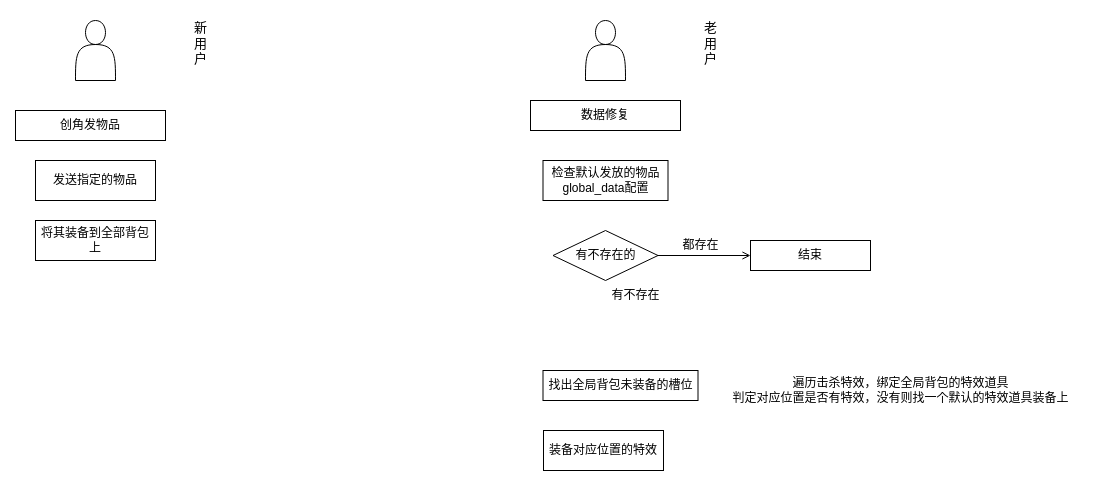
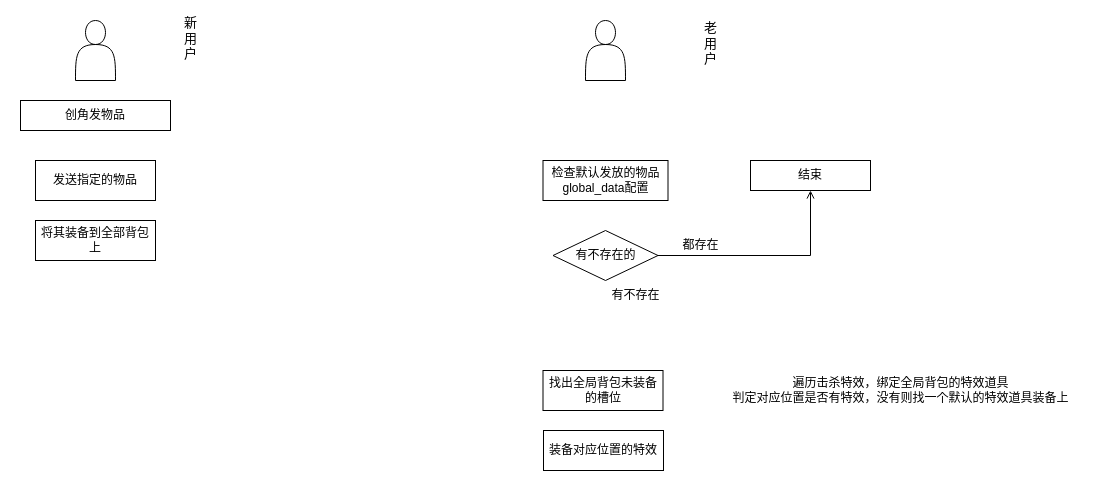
node "新用户": moved (201, 44) -> (191, 39)
node "数据修复": removed
node "创角发物品": moved (91, 126) -> (96, 116)
node "结束": moved (811, 256) -> (811, 176)
node "找出全局背包未装备的槽位": size 155x30 -> 120x40
